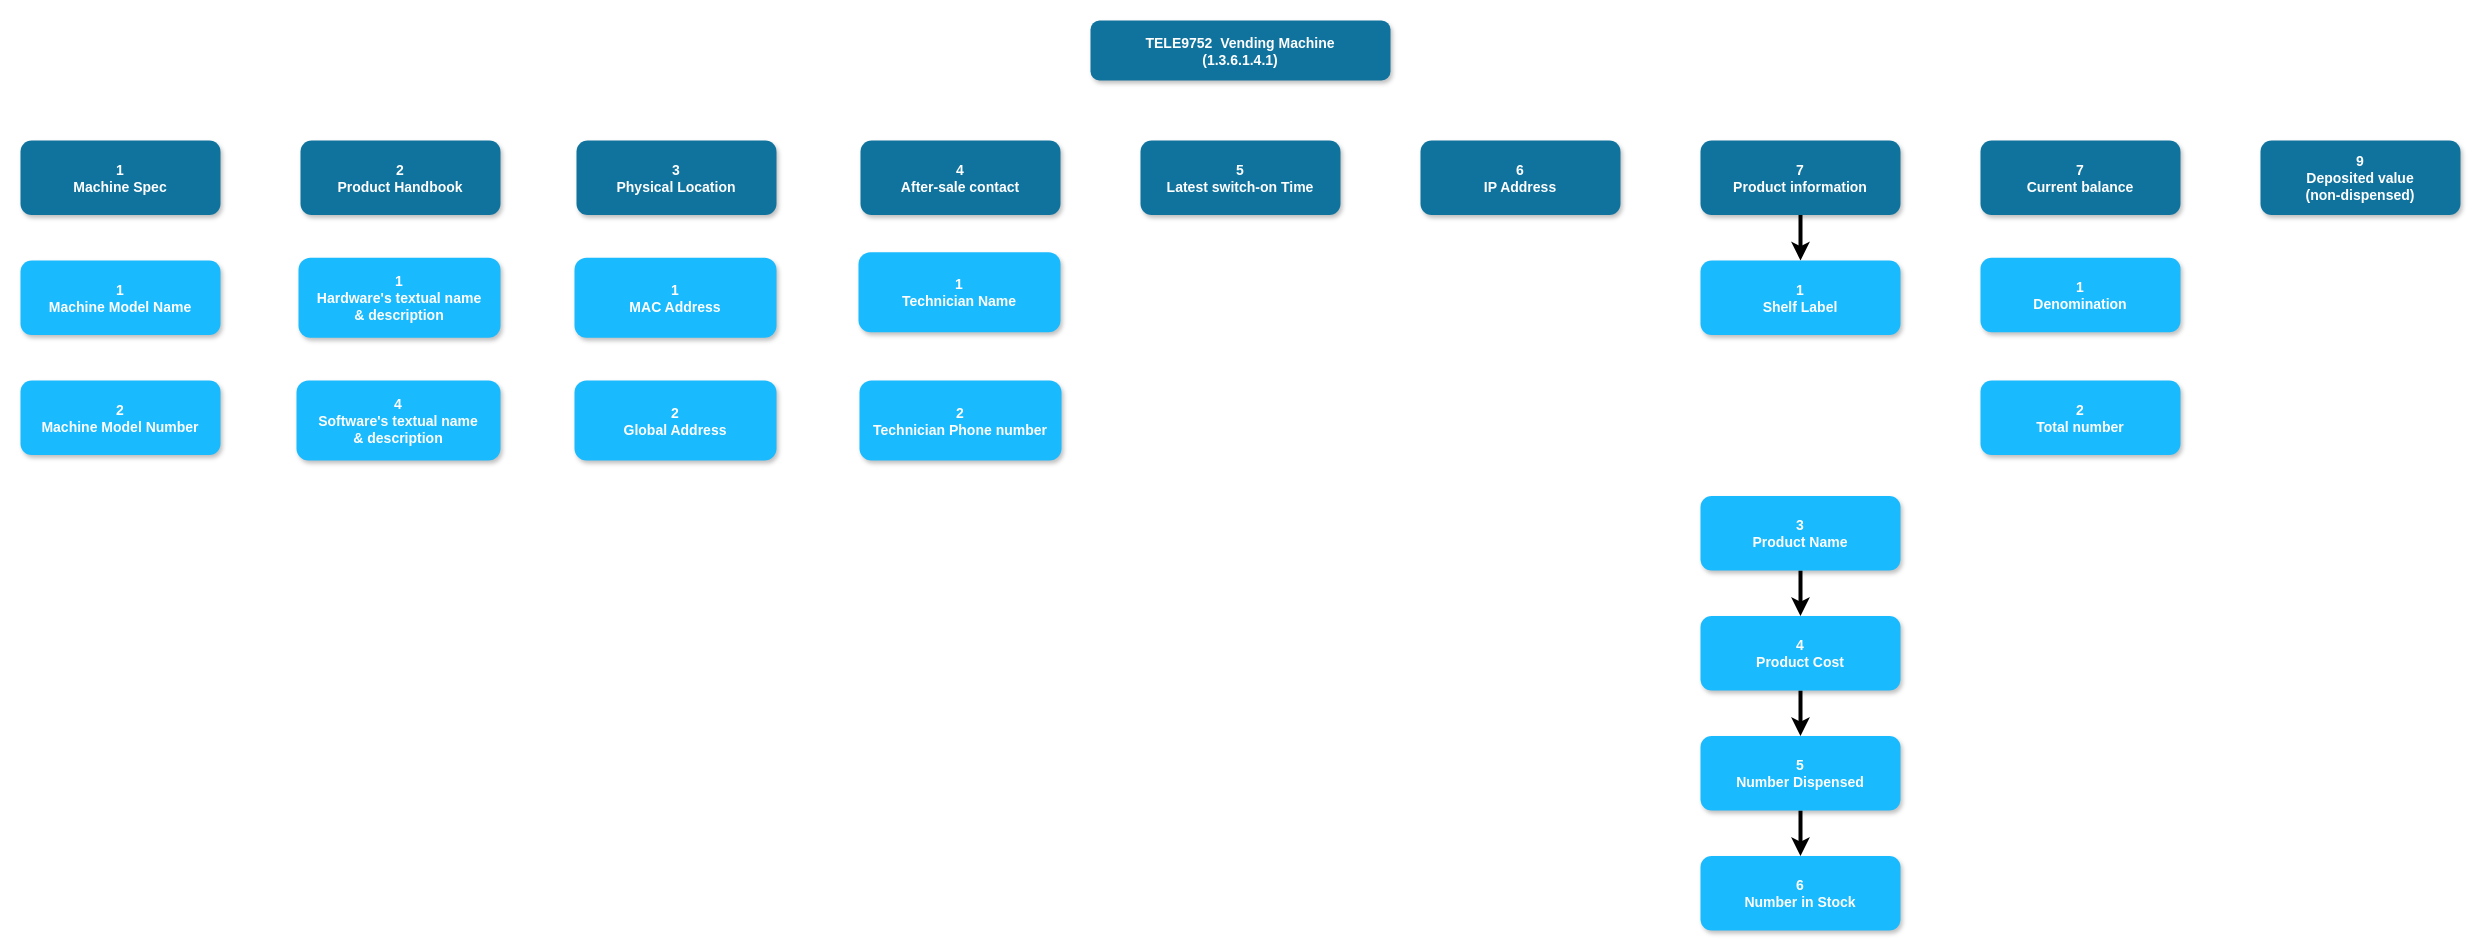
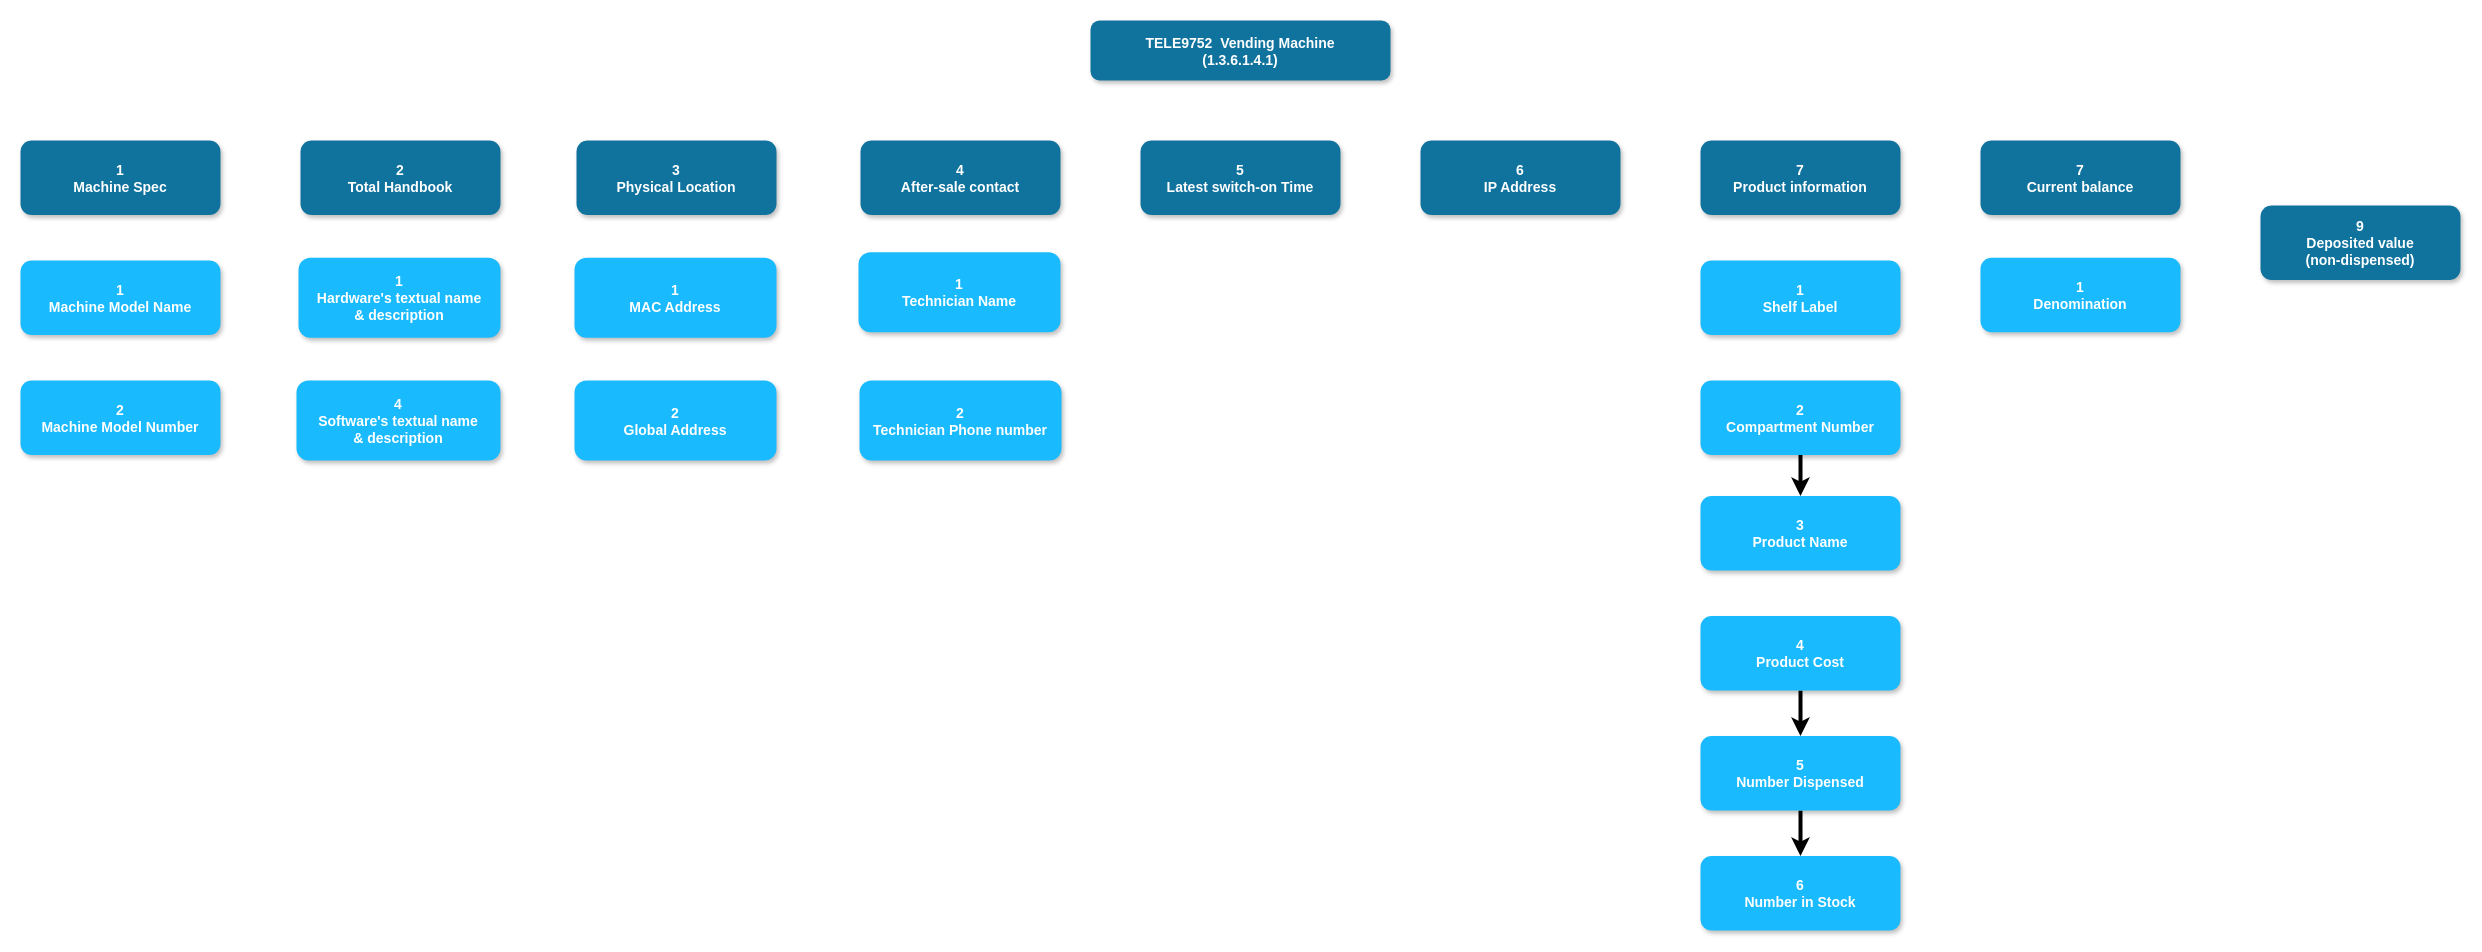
node "2 Product Handbook": label "2 Product Handbook" -> "2 Total Handbook"
node "9 Deposited value (non-dispensed)": moved (2361, 178) -> (2361, 243)
edge "7 Product information" -> "1 Shelf Label": removed
node "2 Compartment Number": added
node "2 Total number": removed
edge "2 Compartment Number" -> "3 Product Name": added
edge "3 Product Name" -> "4 Product Cost": removed
